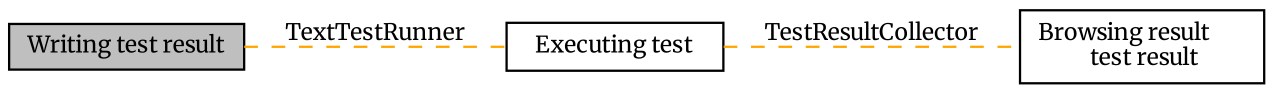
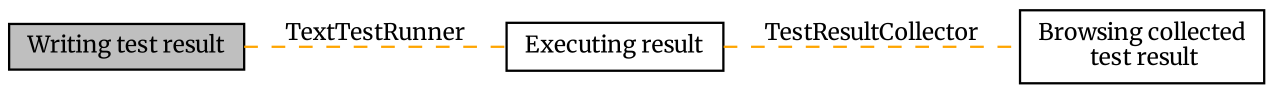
node "Executing test": label "Executing test" -> "Executing result"
node "Browsing result test result": label "Browsing result test result" -> "Browsing collected test result"
